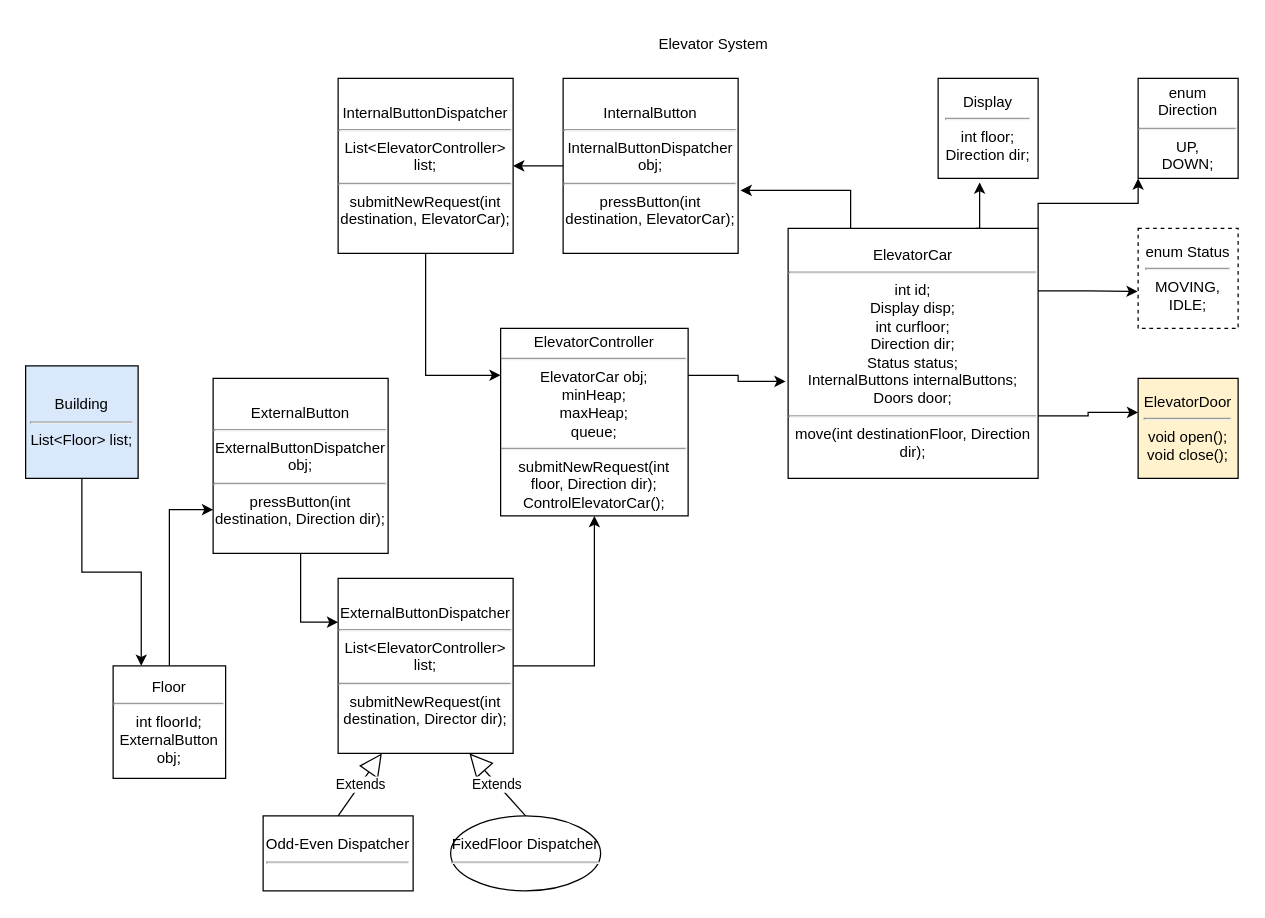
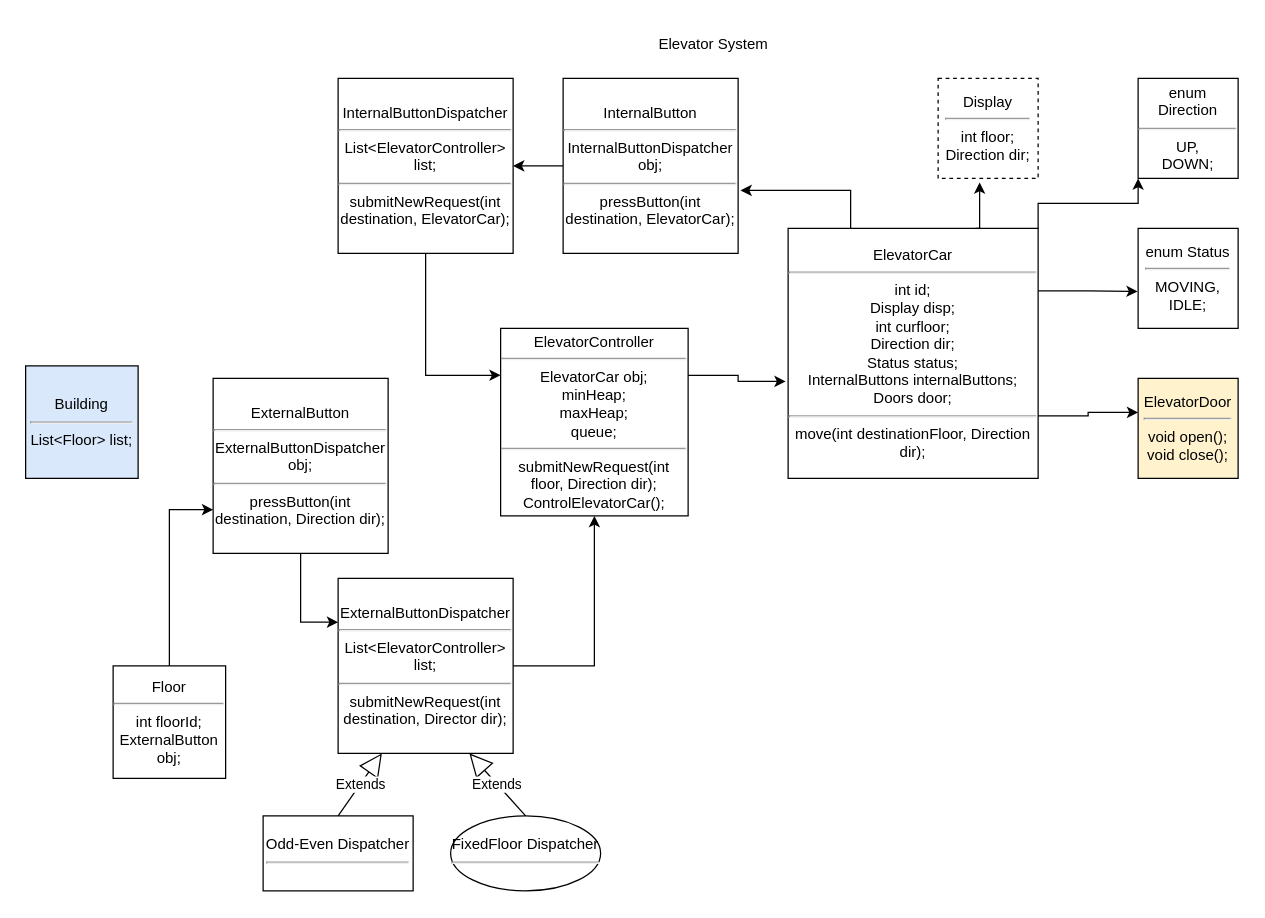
node "Displayint floor; Direction dir;": style solid -> dashed
node "enum StatusMOVING, IDLE;": style dashed -> solid
edge "BuildingList<Floor> list;" -> "Floorint floorId; ExternalButton obj;": removed
